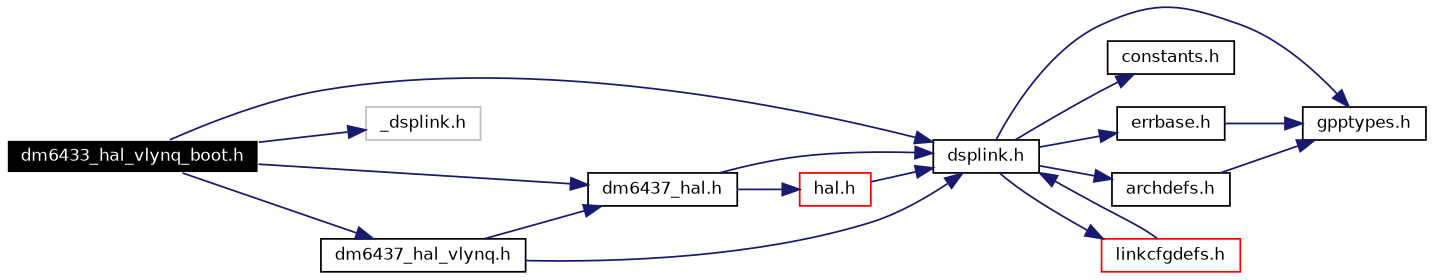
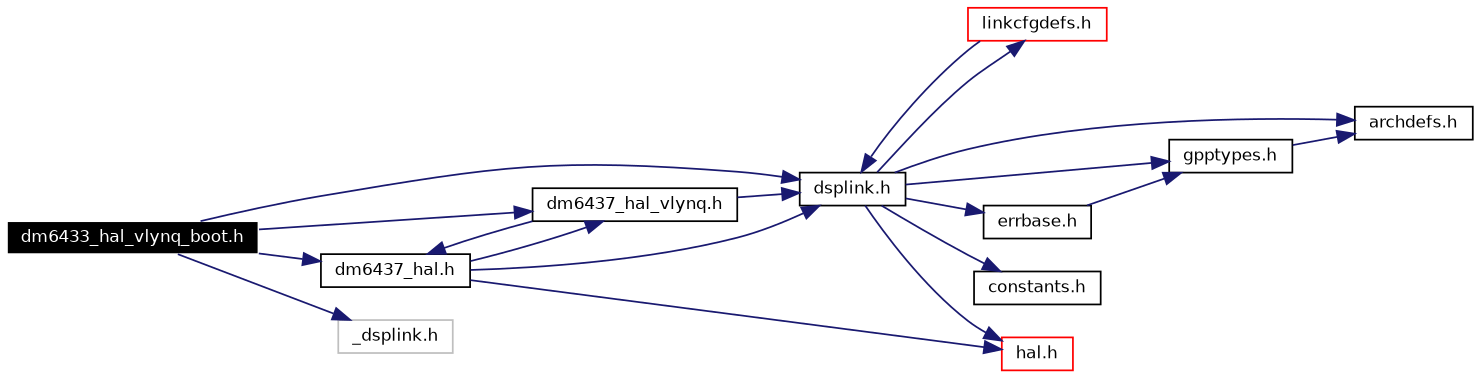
edge "archdefs.h" -> "gpptypes.h": reversed
edge "hal.h" -> "dsplink.h": reversed
edge "dm6437_hal.h" -> "dm6437_hal_vlynq.h": added
